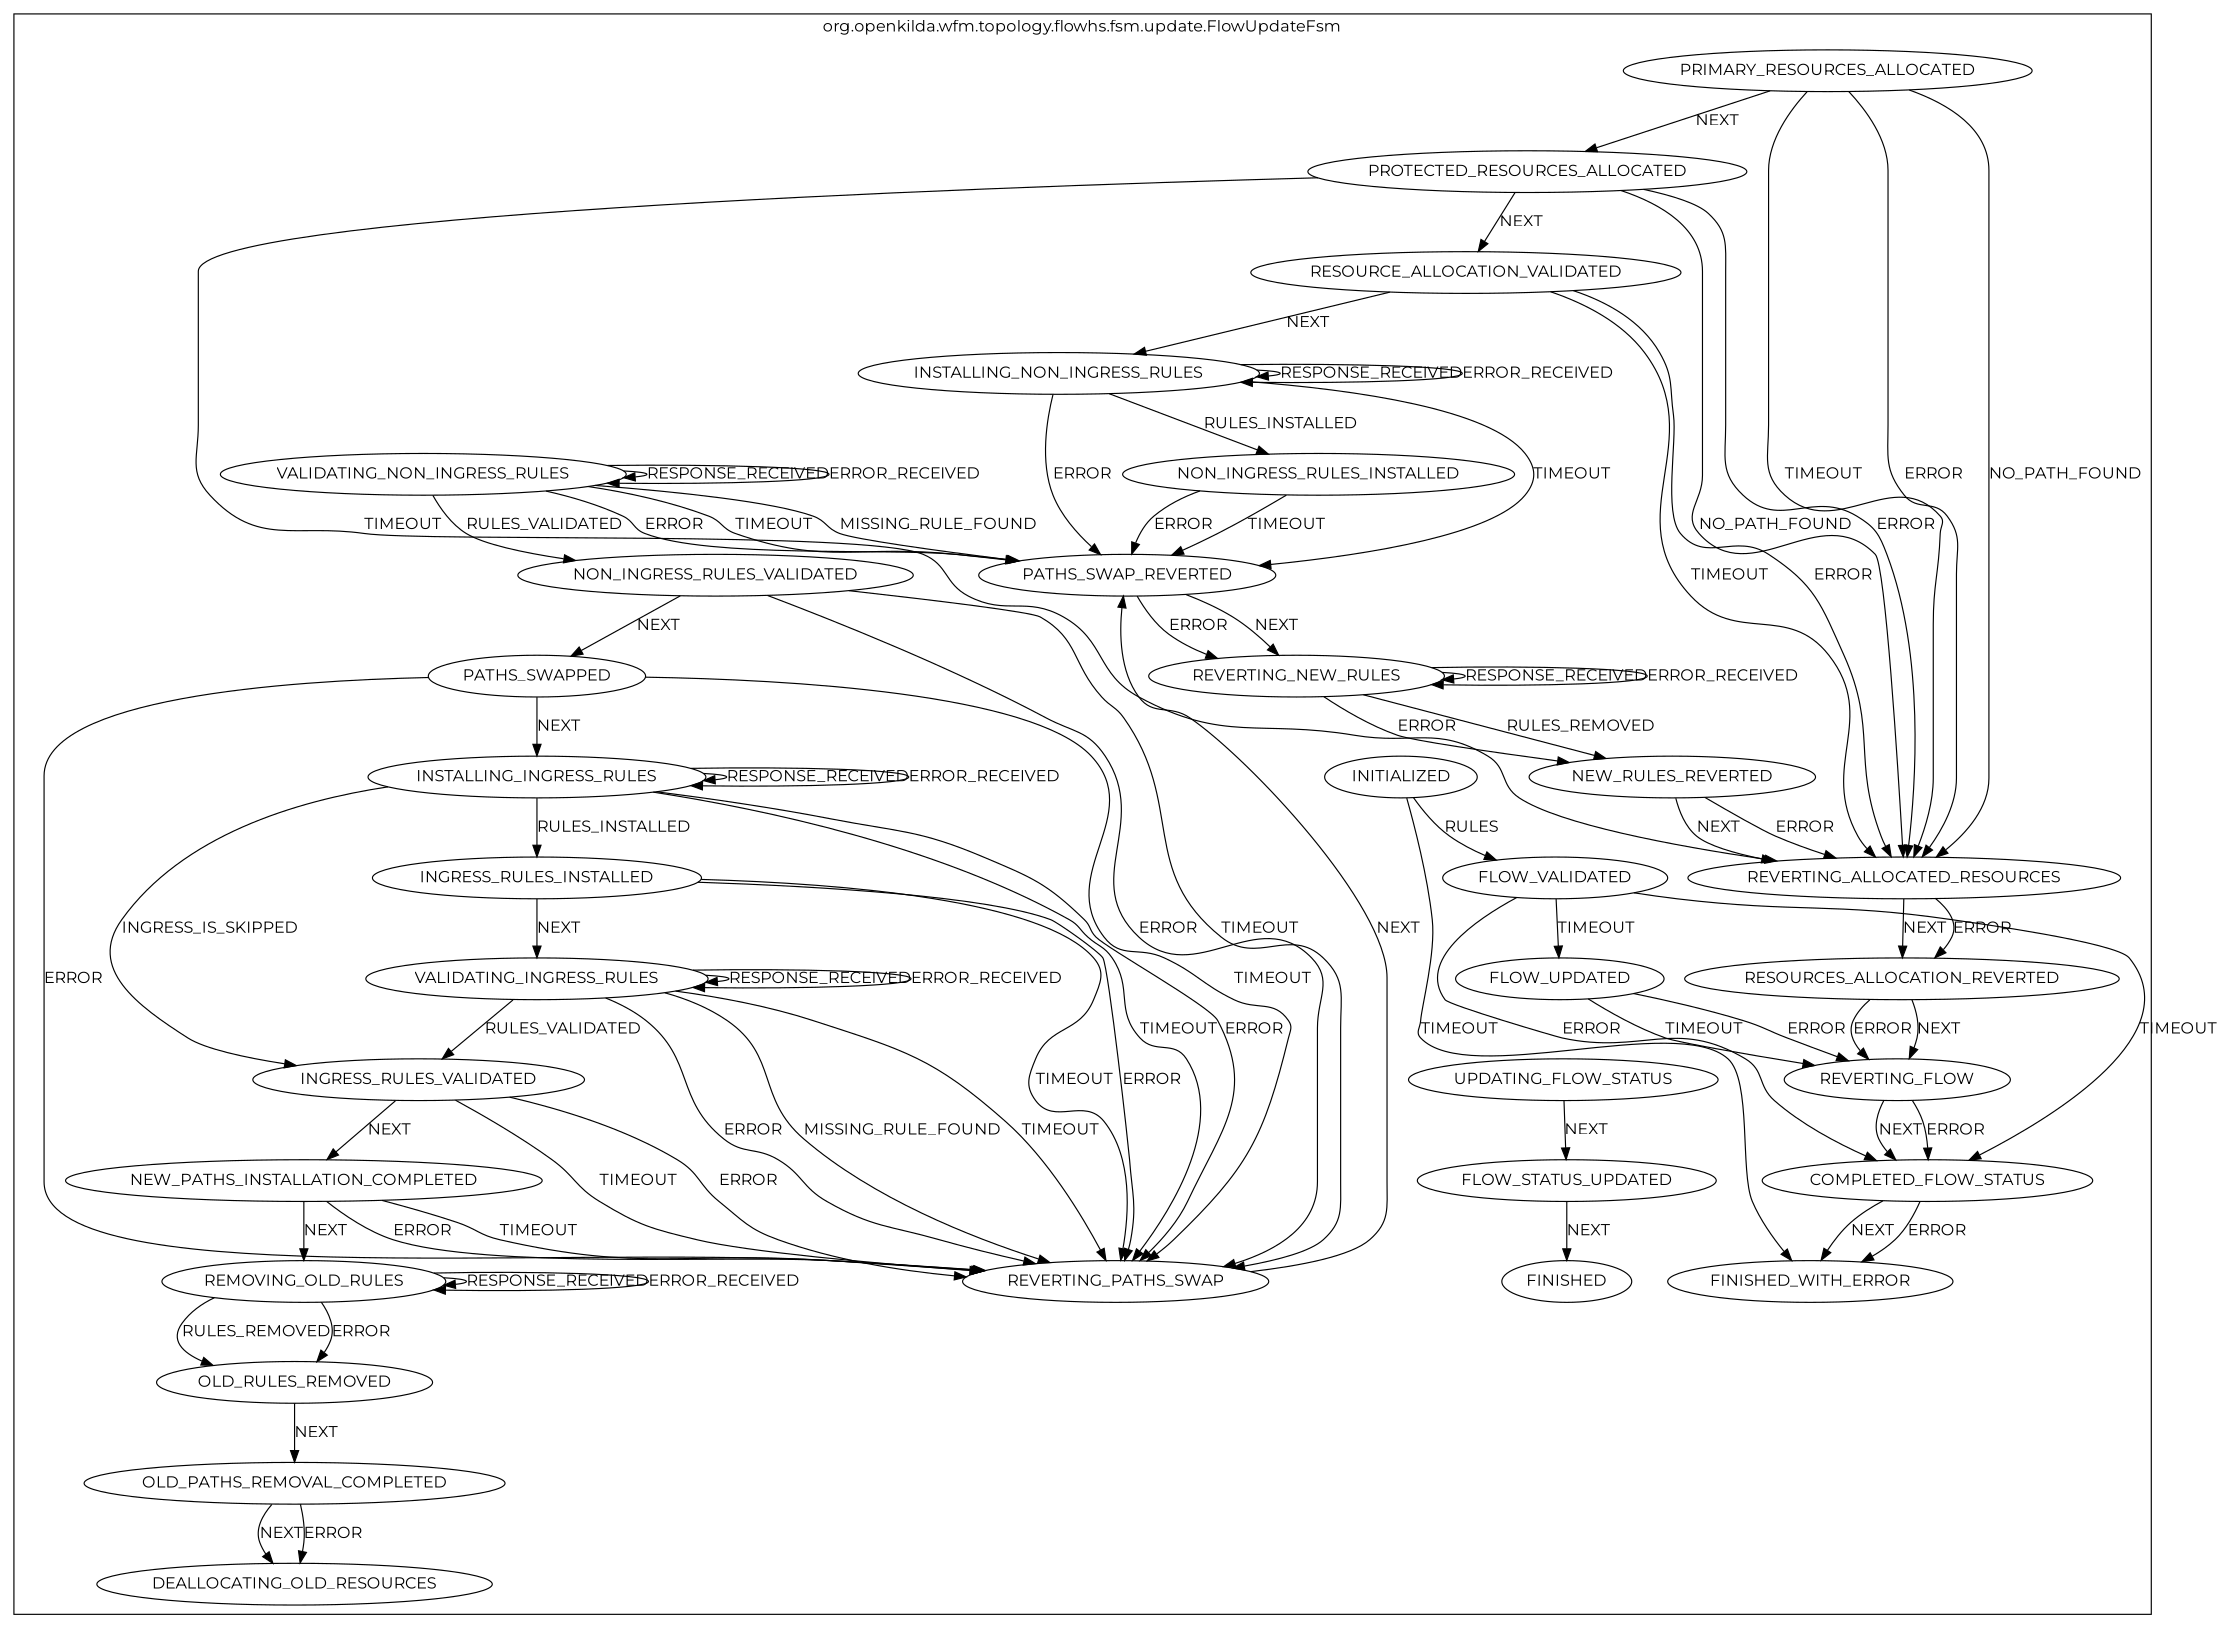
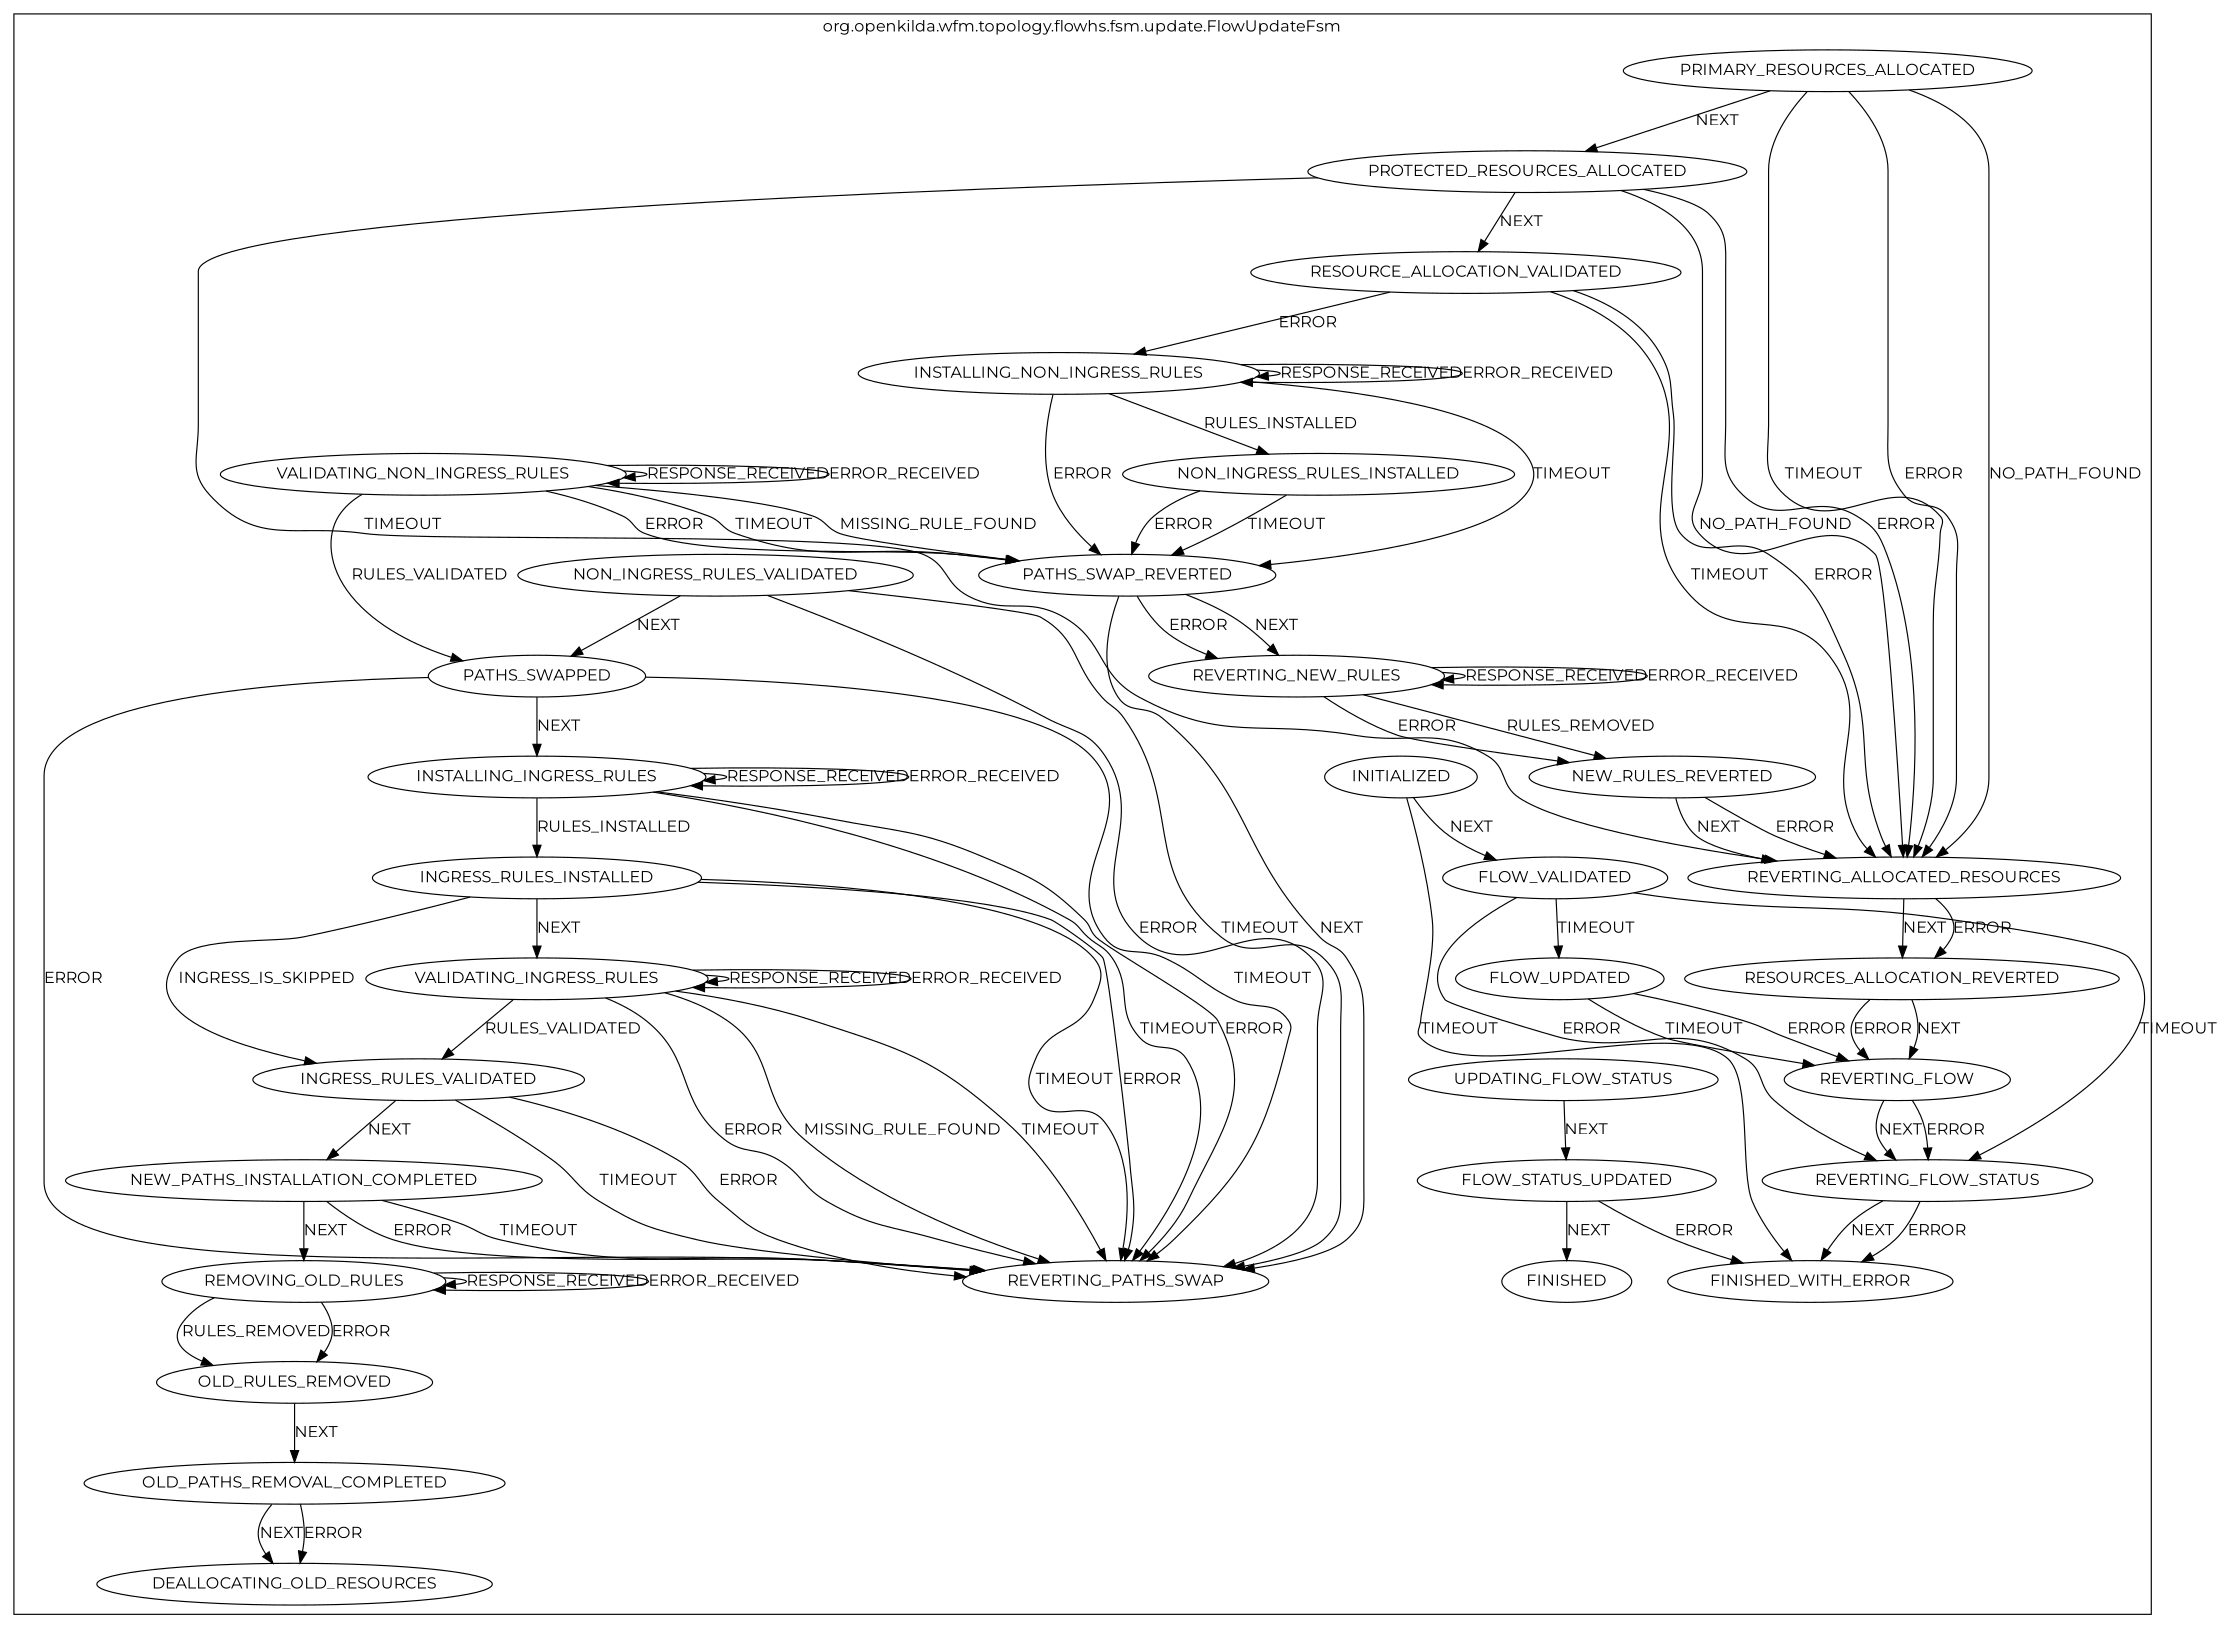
edge "RESOURCE_ALLOCATION_VALIDATED" -> "INSTALLING_NON_INGRESS_RULES": label "NEXT" -> "ERROR"
edge "VALIDATING_NON_INGRESS_RULES" -> "NON_INGRESS_RULES_VALIDATED": now "VALIDATING_NON_INGRESS_RULES" -> "PATHS_SWAPPED"
edge "INITIALIZED" -> "FLOW_VALIDATED": label "RULES" -> "NEXT"
edge "INSTALLING_INGRESS_RULES" -> "INGRESS_RULES_VALIDATED": now "INGRESS_RULES_INSTALLED" -> "INGRESS_RULES_VALIDATED"
edge "REVERTING_PATHS_SWAP" -> "PATHS_SWAP_REVERTED": reversed
node "COMPLETED_FLOW_STATUS": label "COMPLETED_FLOW_STATUS" -> "REVERTING_FLOW_STATUS"
edge "FLOW_STATUS_UPDATED" -> "FINISHED_WITH_ERROR": added, label "ERROR"
